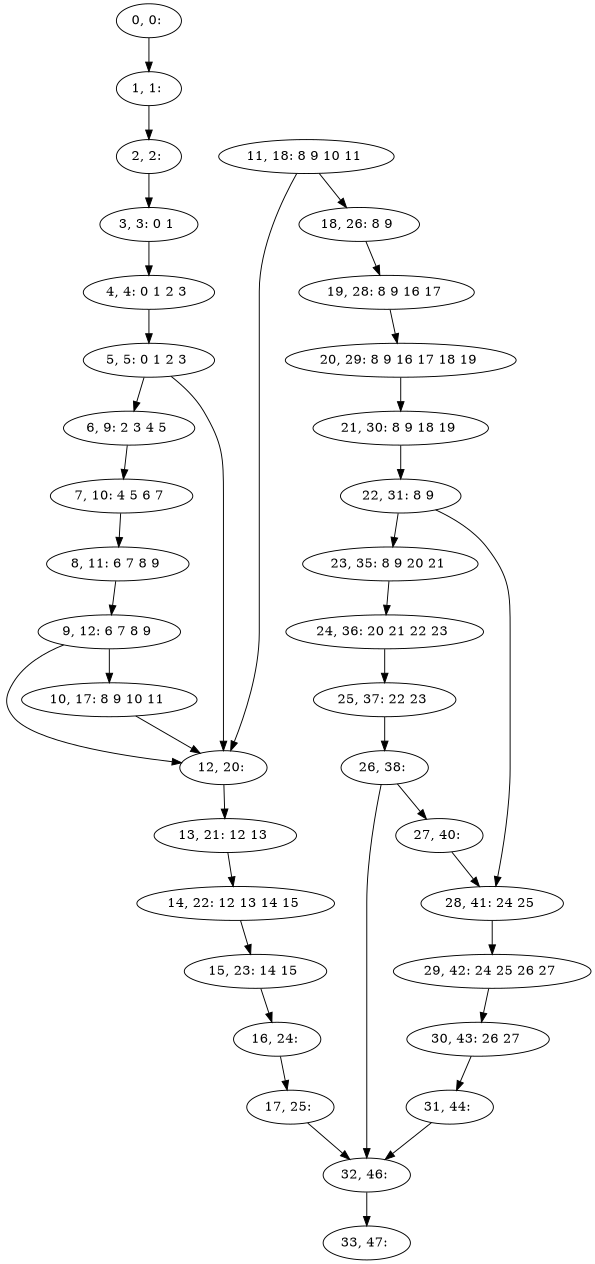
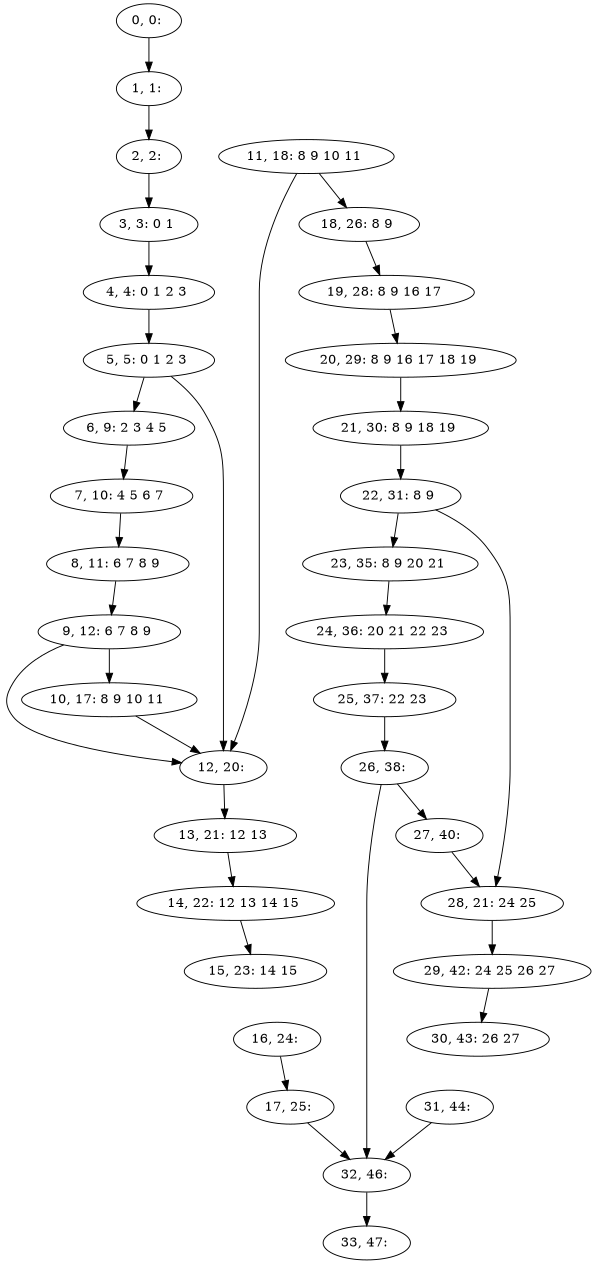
node "28, 41: 24 25": label "28, 41: 24 25" -> "28, 21: 24 25"
edge "15, 23: 14 15" -> "16, 24:": removed
edge "30, 43: 26 27" -> "31, 44:": removed
